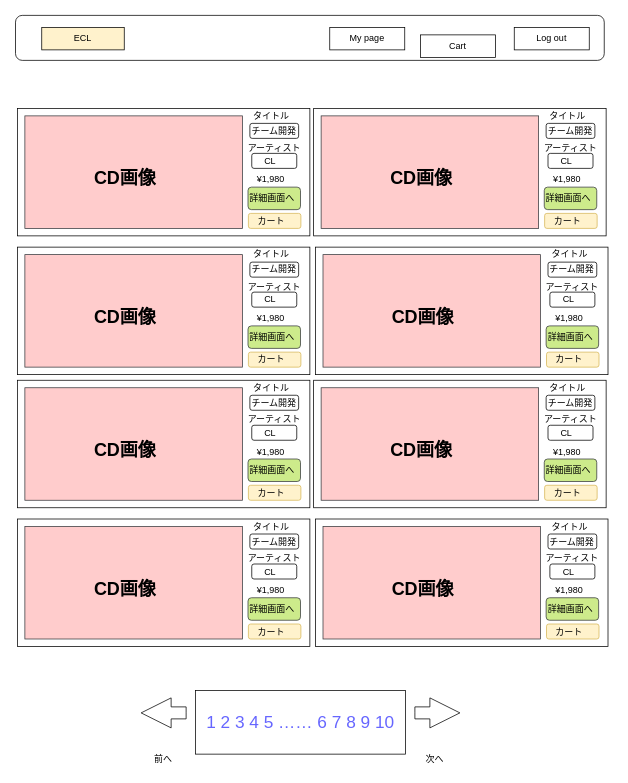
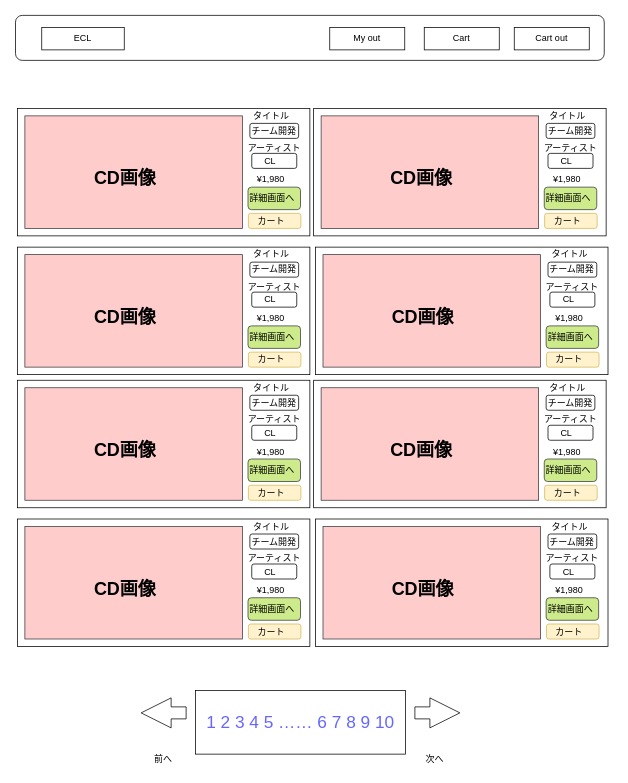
node "ECL": fillcolor #fff2cc -> #ffffff
node "My page": label "My page" -> "My out"
node "Log out": label "Log out" -> "Cart out"
node "Cart": moved (458, 46) -> (462, 39)
